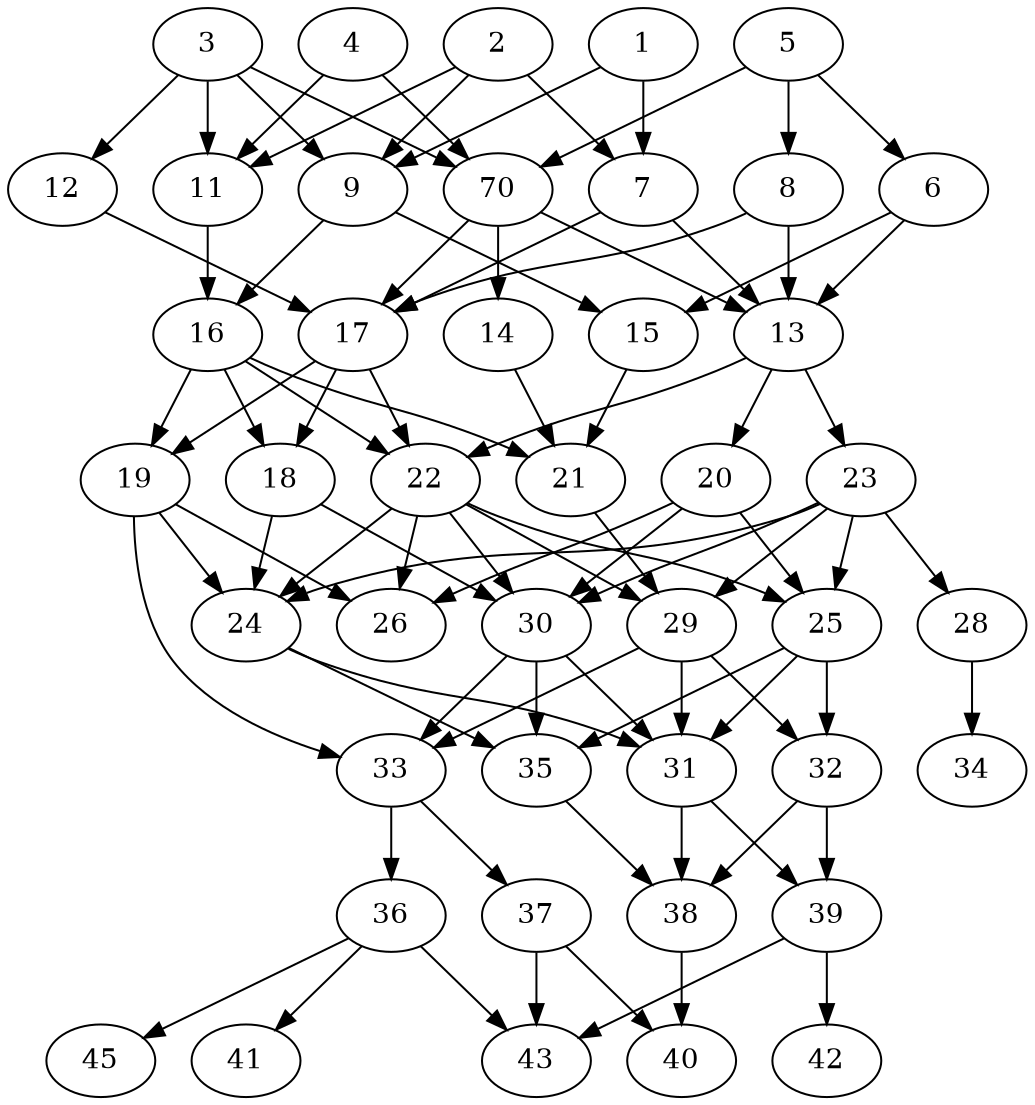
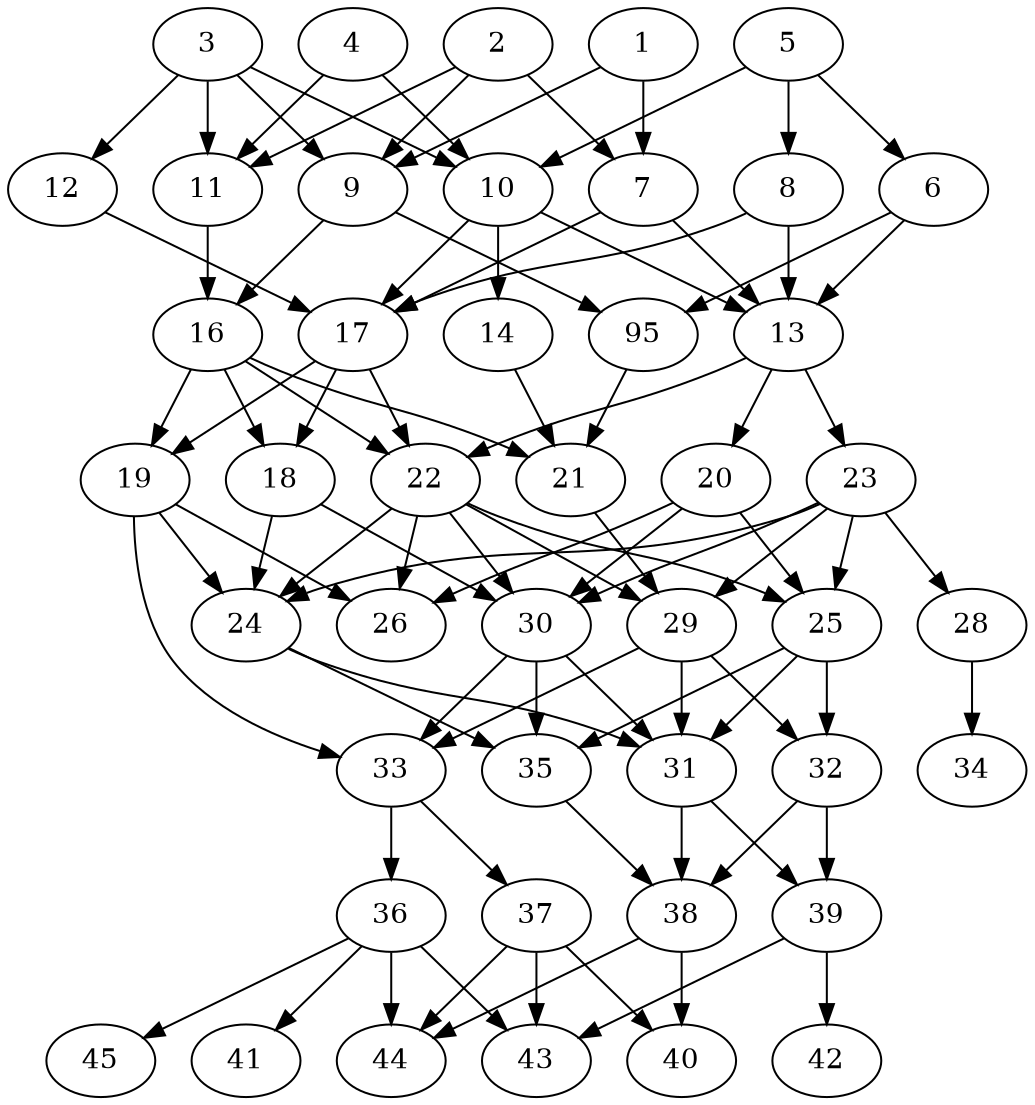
node "70": label "70" -> "10"
node "15": label "15" -> "95"
node "44": added
